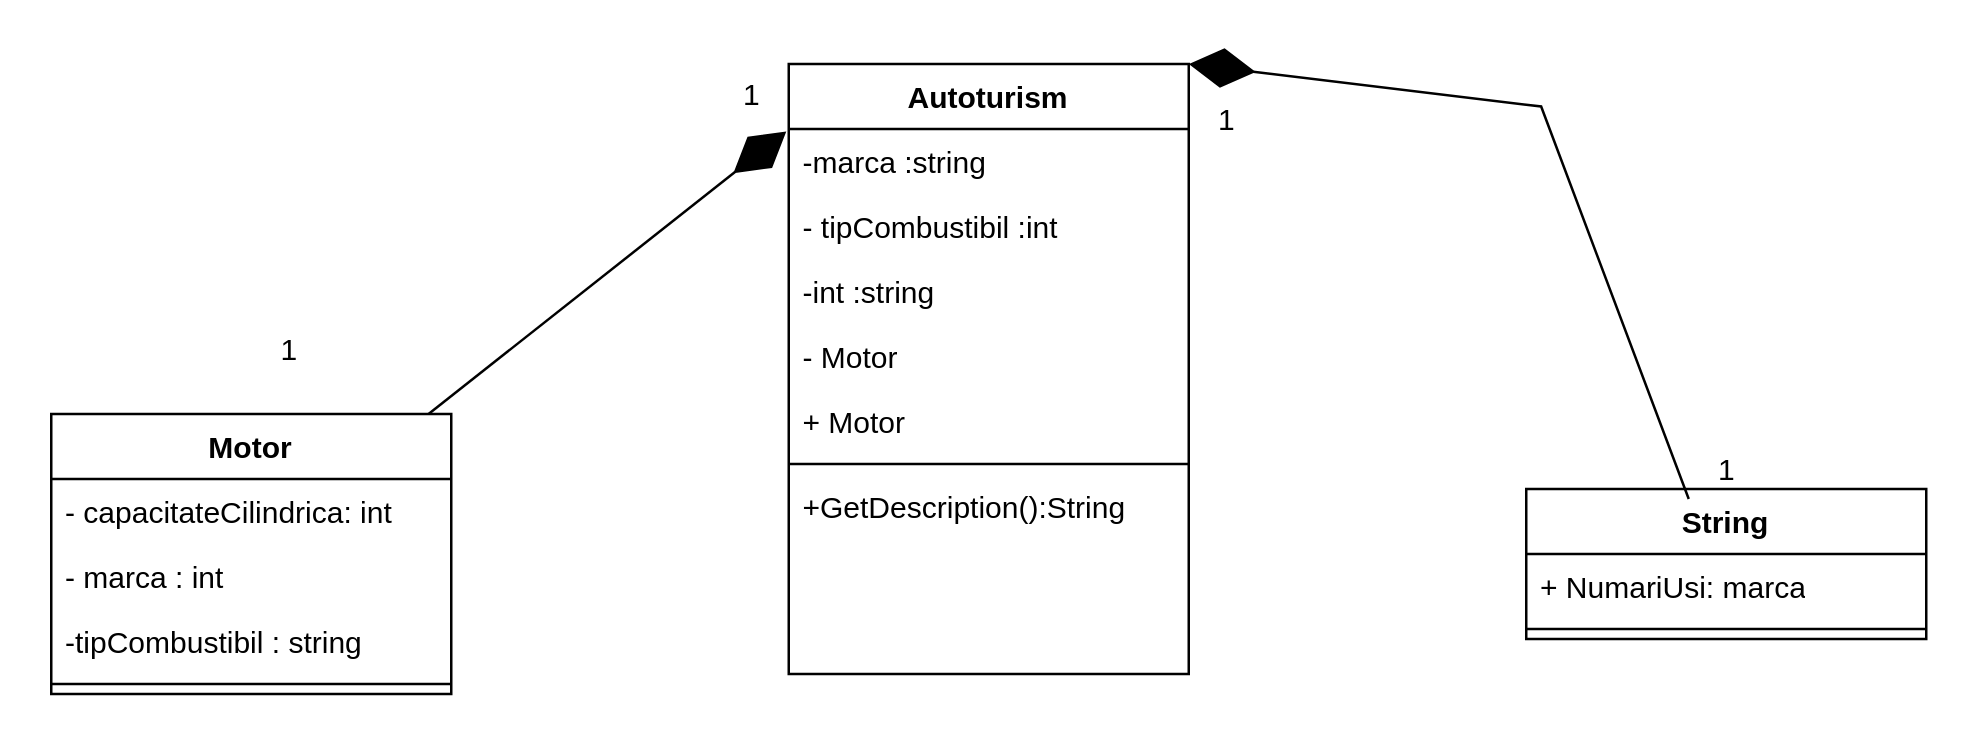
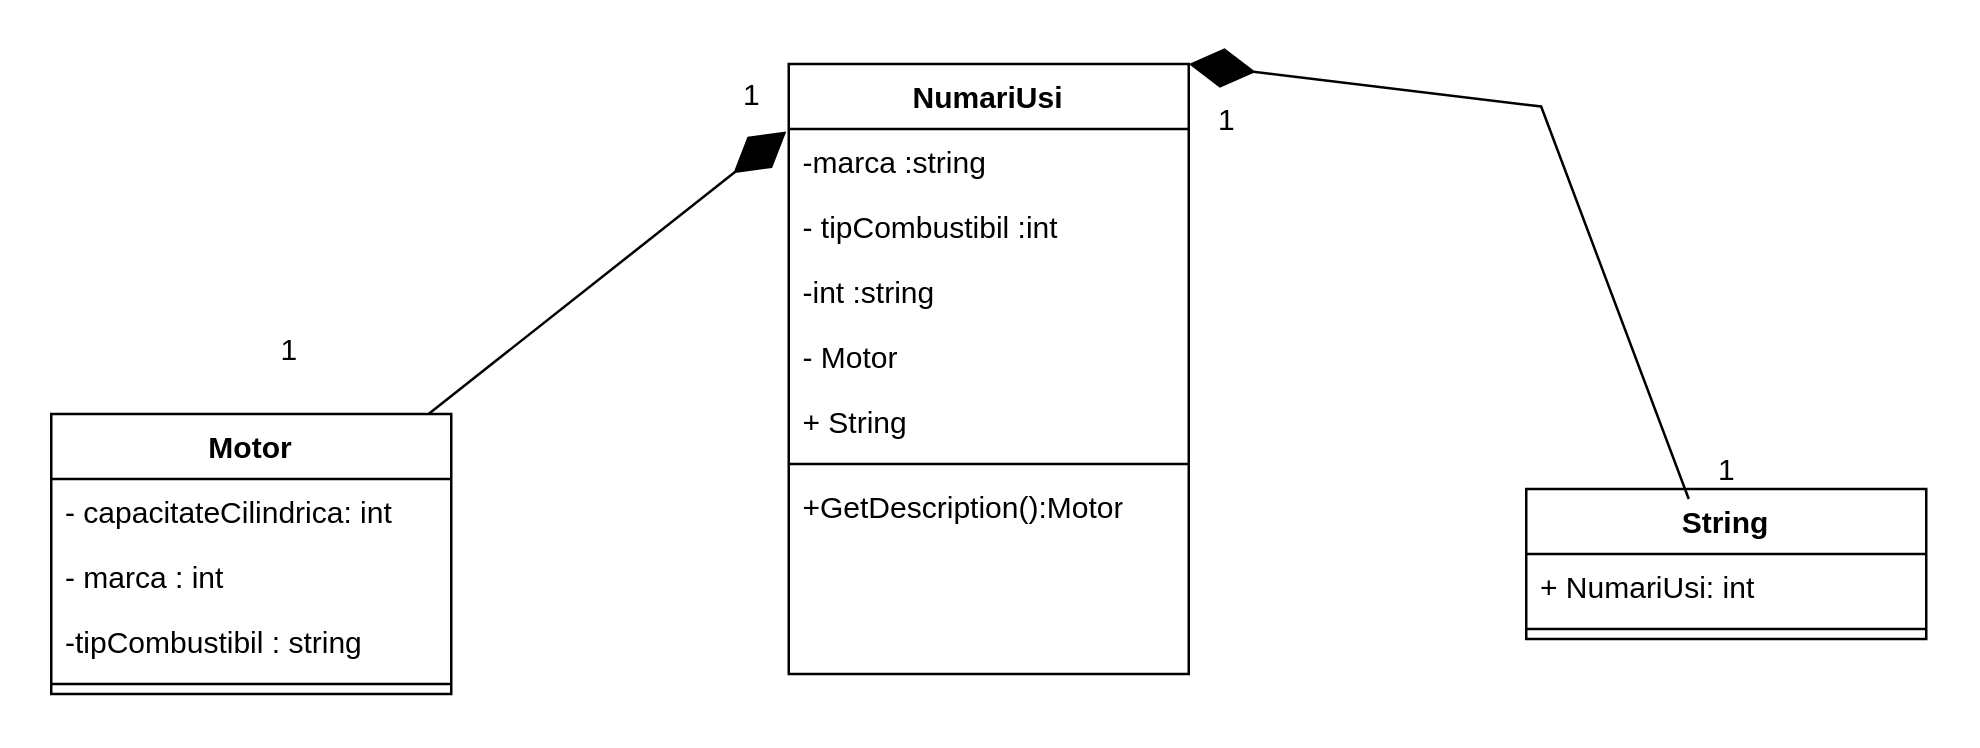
node "Autoturism": label "Autoturism" -> "NumariUsi"
node "+ Motor": label "+ Motor" -> "+ String"
node "+GetDescription():String": label "+GetDescription():String" -> "+GetDescription():Motor"
node "+ NumariUsi: marca": label "+ NumariUsi: marca" -> "+ NumariUsi: int"
